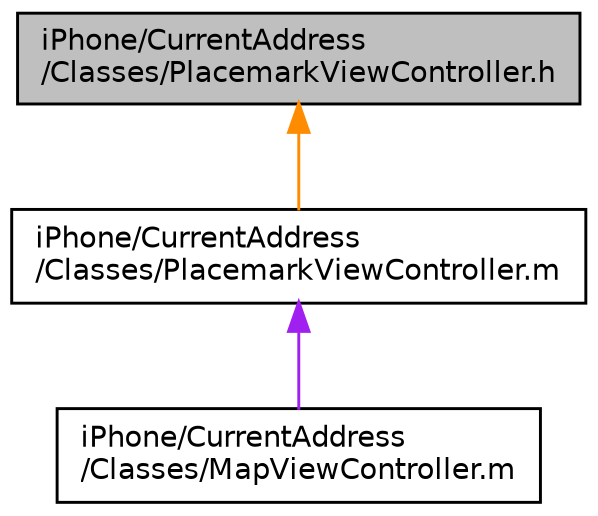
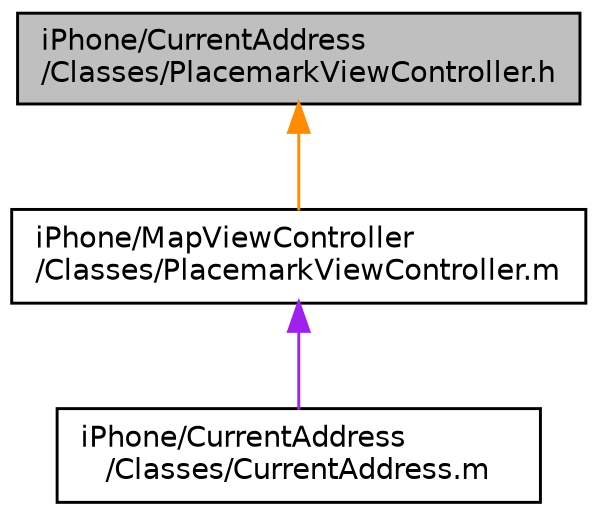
node "iPhone/CurrentAddress /Classes/PlacemarkViewController.m": label "iPhone/CurrentAddress /Classes/PlacemarkViewController.m" -> "iPhone/MapViewController /Classes/PlacemarkViewController.m"
node "iPhone/CurrentAddress /Classes/MapViewController.m": label "iPhone/CurrentAddress /Classes/MapViewController.m" -> "iPhone/CurrentAddress /Classes/CurrentAddress.m"
